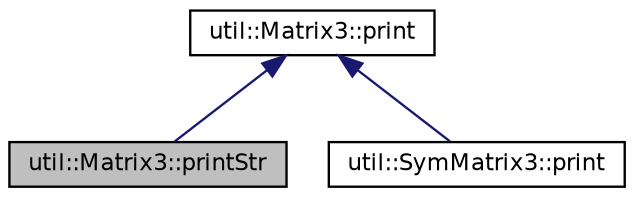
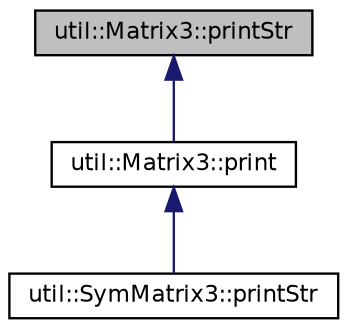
edge "util::Matrix3::printStr" -> "util::Matrix3::print": reversed
node "util::SymMatrix3::print": label "util::SymMatrix3::print" -> "util::SymMatrix3::printStr"
